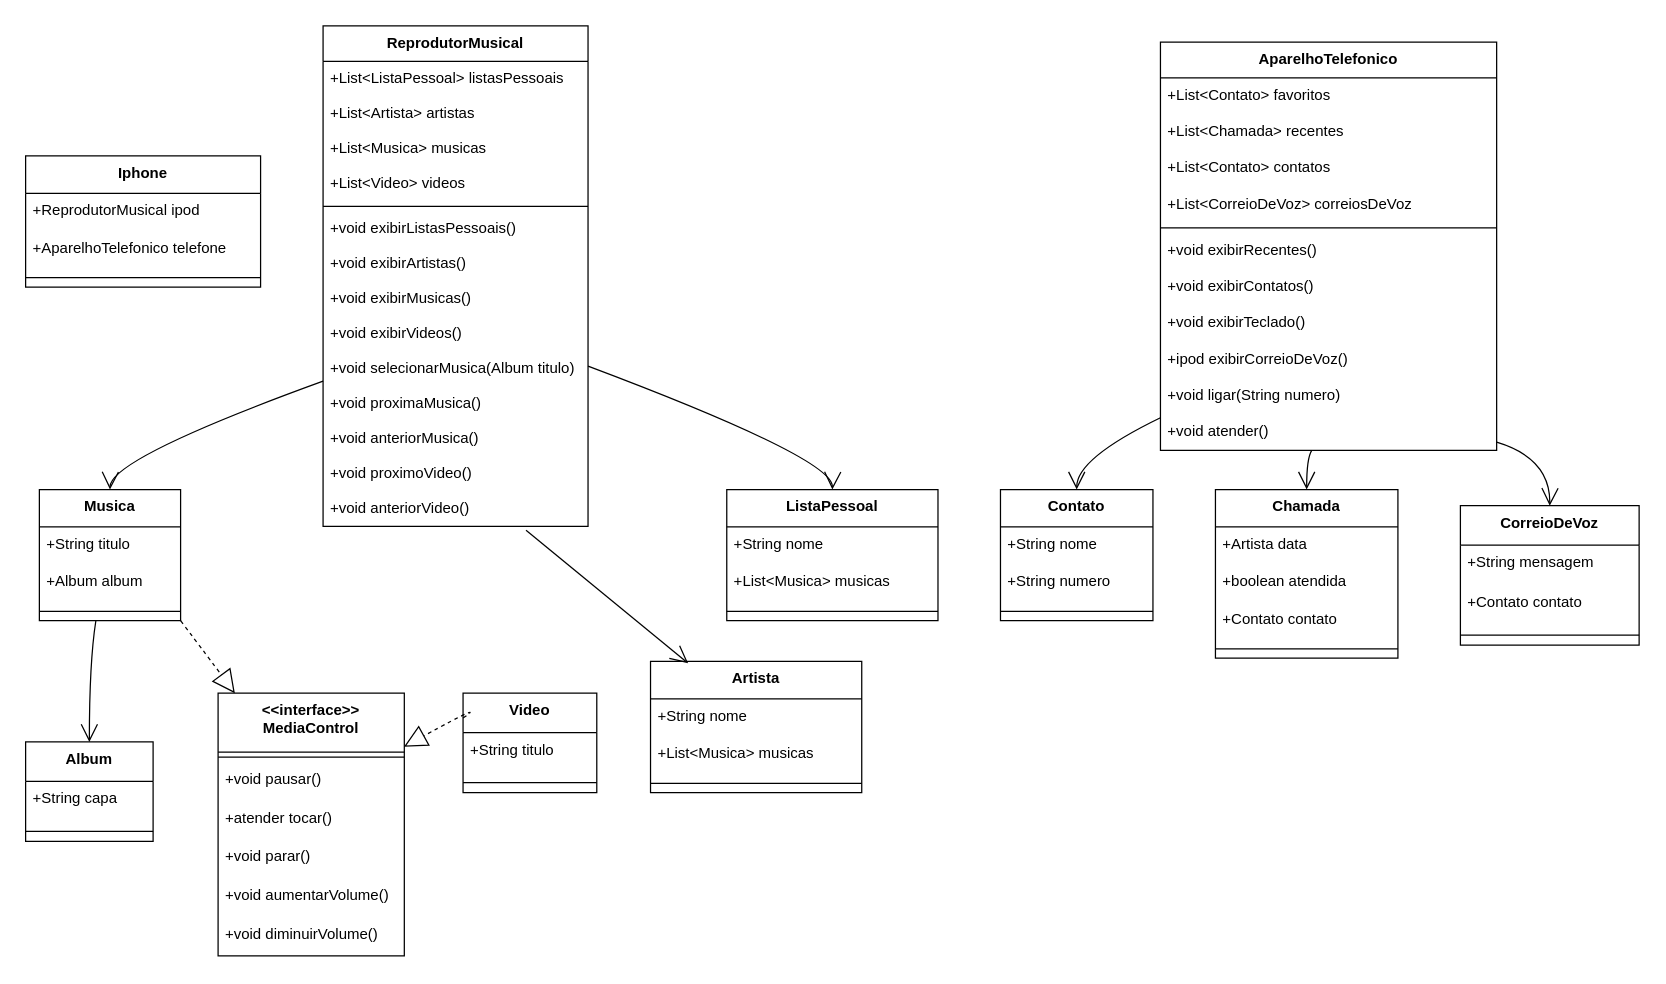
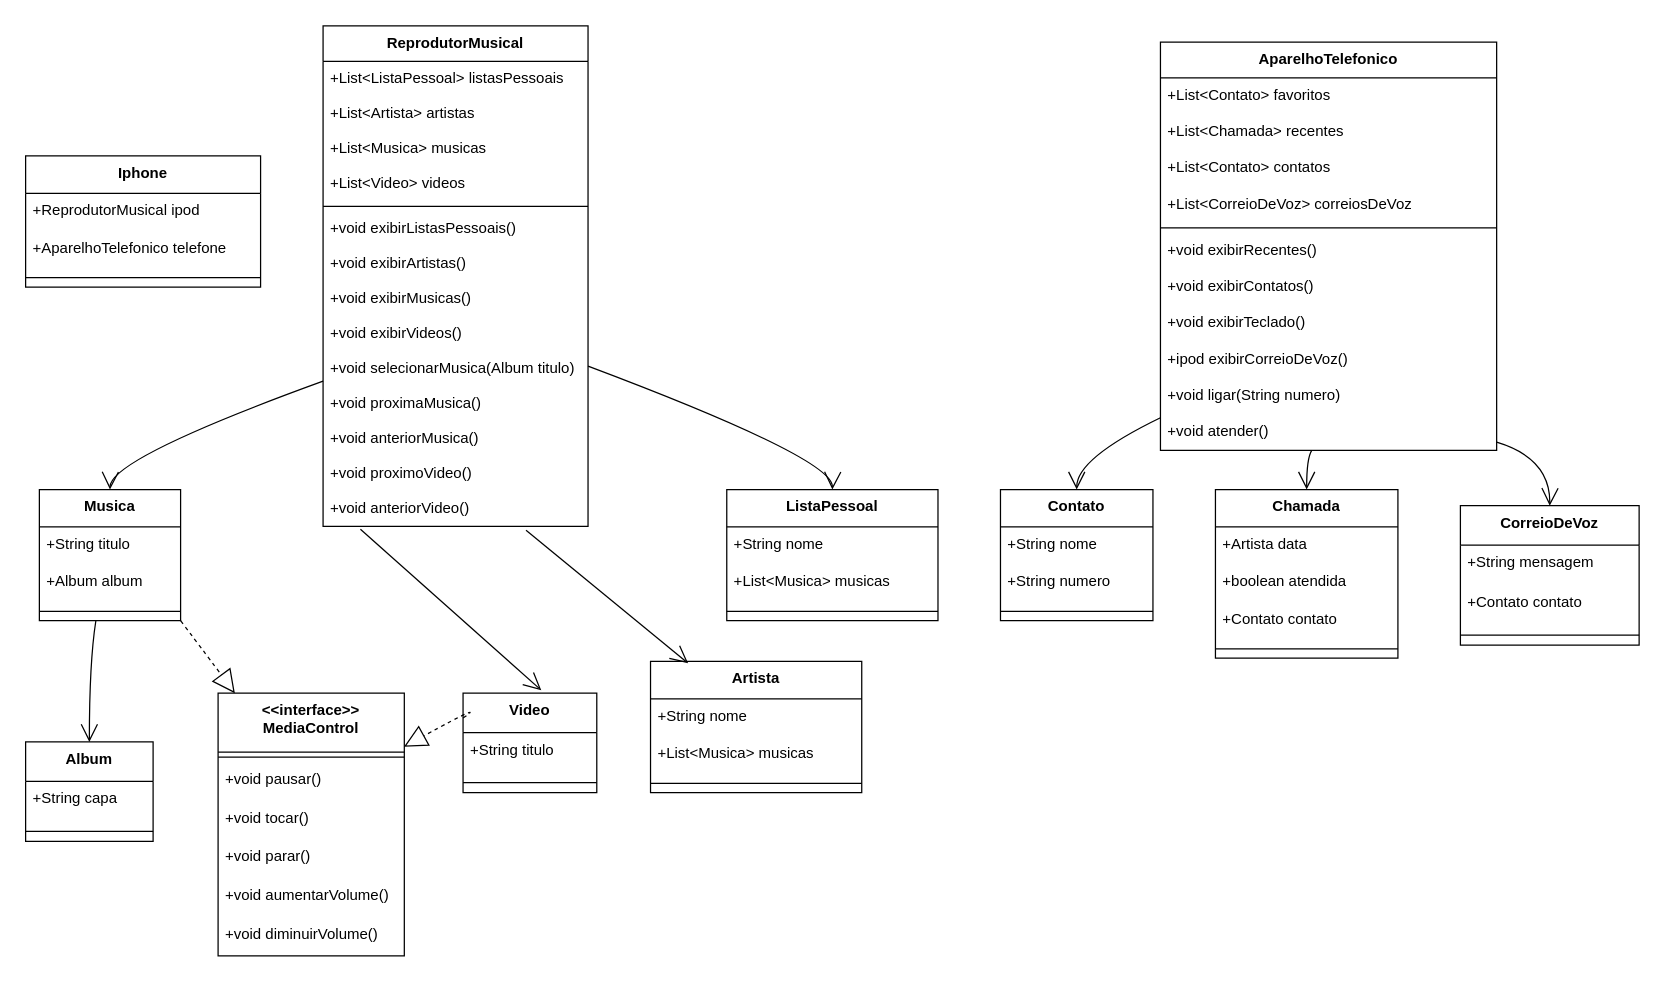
edge "+void anteriorVideo()" -> "Video": added
node "+atender tocar()": label "+atender tocar()" -> "+void tocar()"
